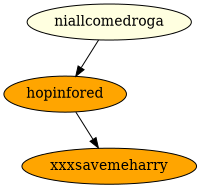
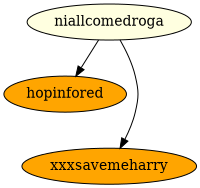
edge "hopinfored" -> "xxxsavemeharry": now "niallcomedroga" -> "xxxsavemeharry"
